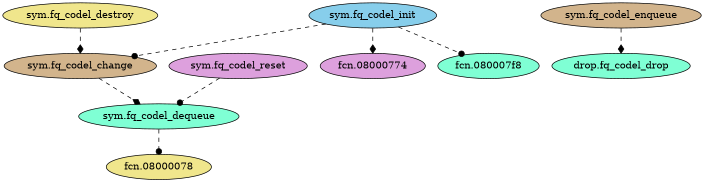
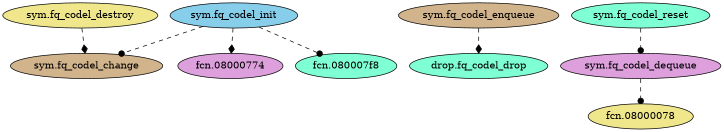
node "sym.fq_codel_reset": fillcolor plum -> aquamarine
edge "sym.fq_codel_change" -> "sym.fq_codel_dequeue": removed
node "sym.fq_codel_dequeue": fillcolor aquamarine -> plum
